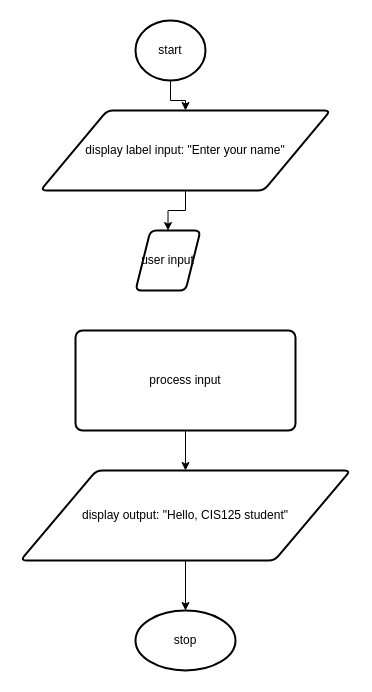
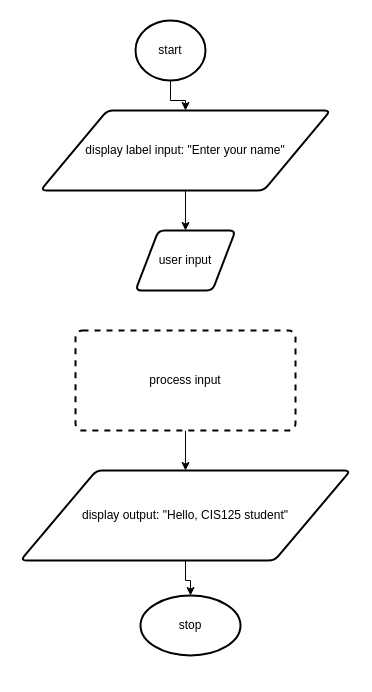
node "user input": size 65x60 -> 100x60
node "process input": style solid -> dashed
node "stop": moved (186, 641) -> (191, 626)
